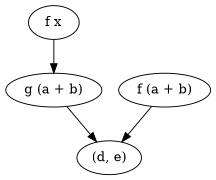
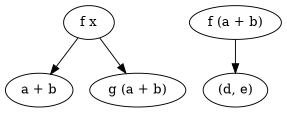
node "a + b": added
edge "g (a + b)" -> "(d, e)": removed
